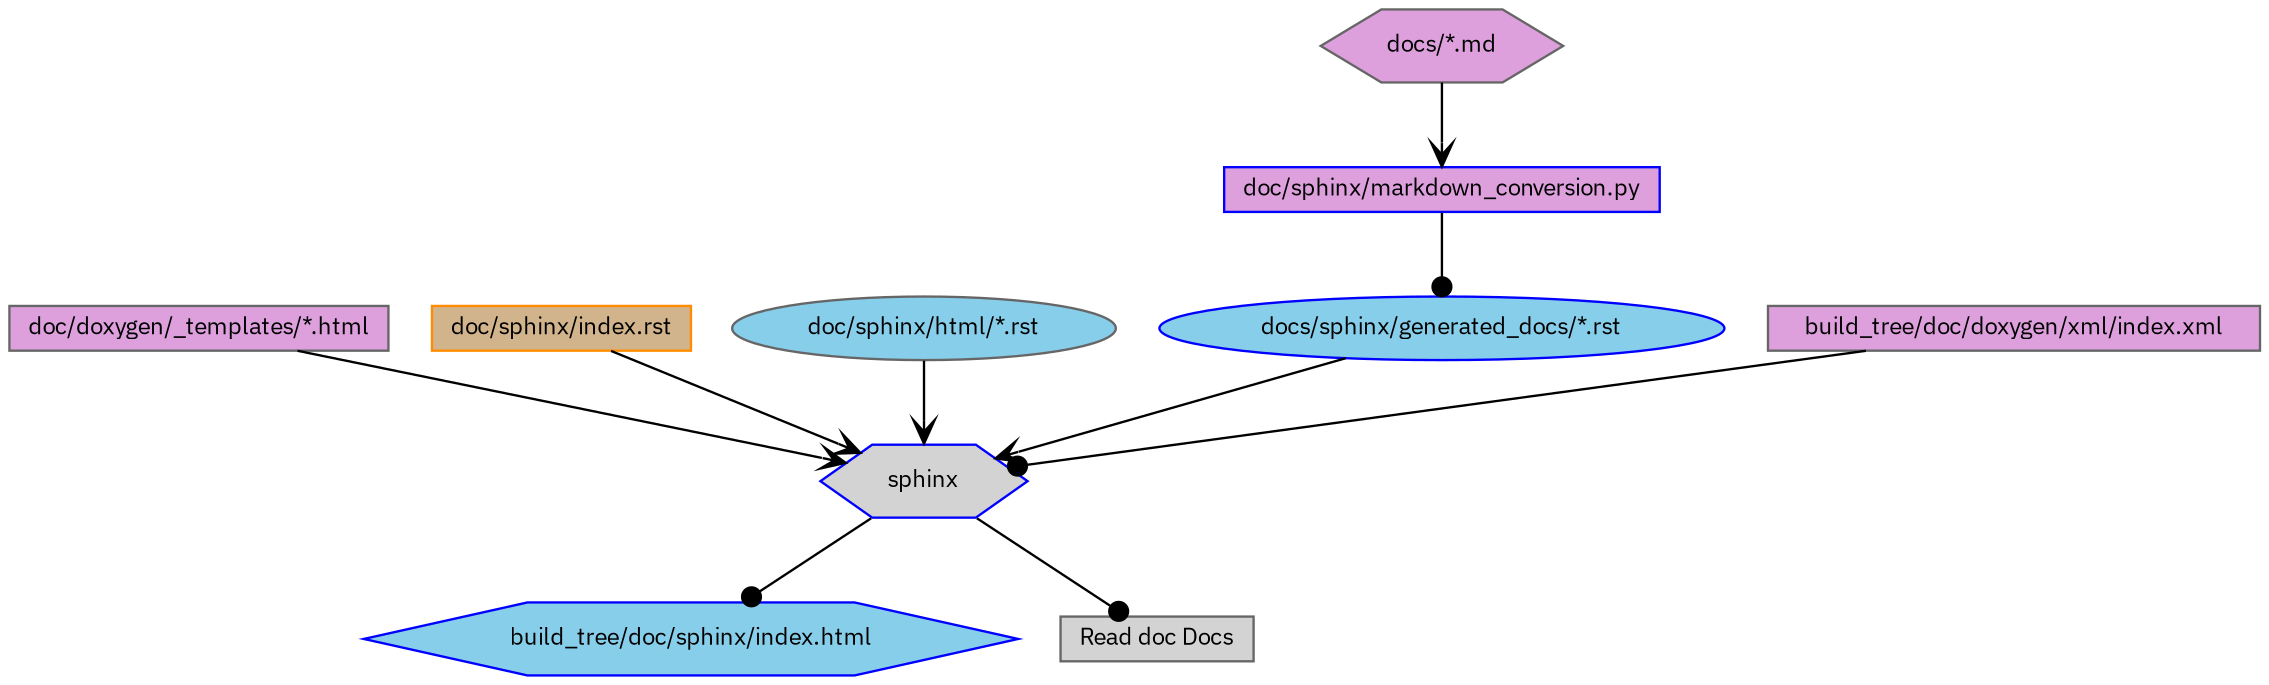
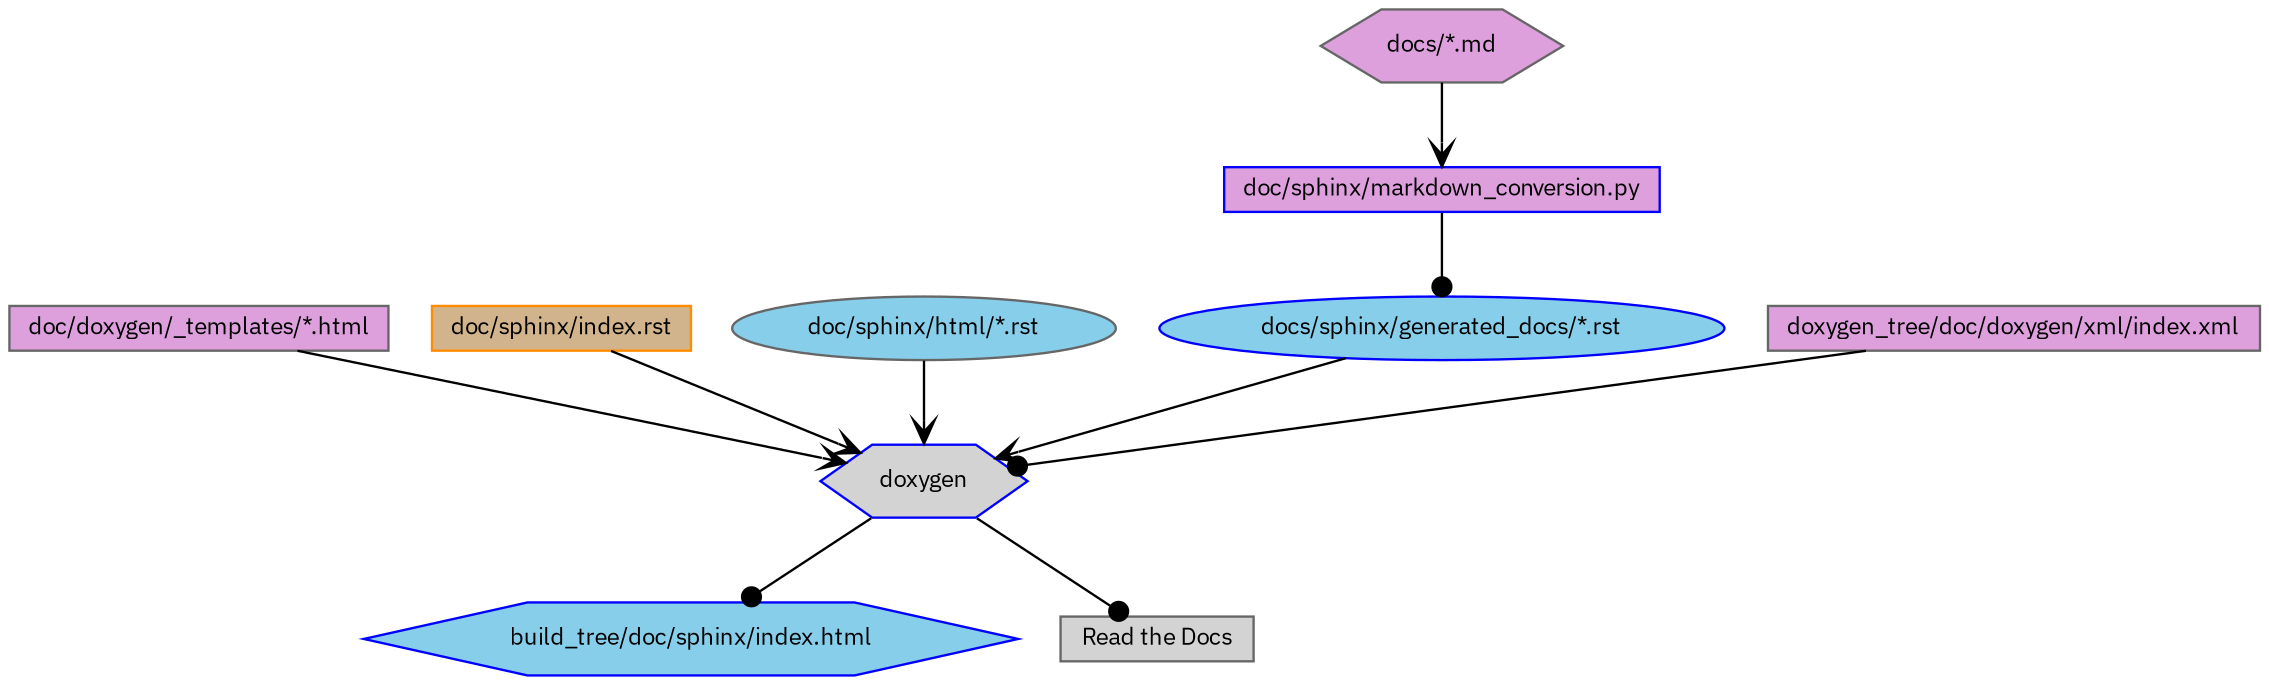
node "build_tree/doc/doxygen/xml/index.xml": label "build_tree/doc/doxygen/xml/index.xml" -> "doxygen_tree/doc/doxygen/xml/index.xml"
node "sphinx": label "sphinx" -> "doxygen"
node "Read doc Docs": label "Read doc Docs" -> "Read the Docs"
